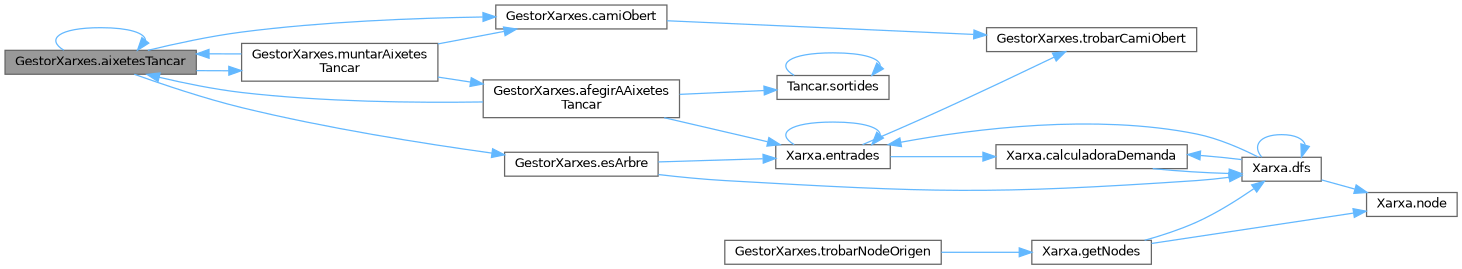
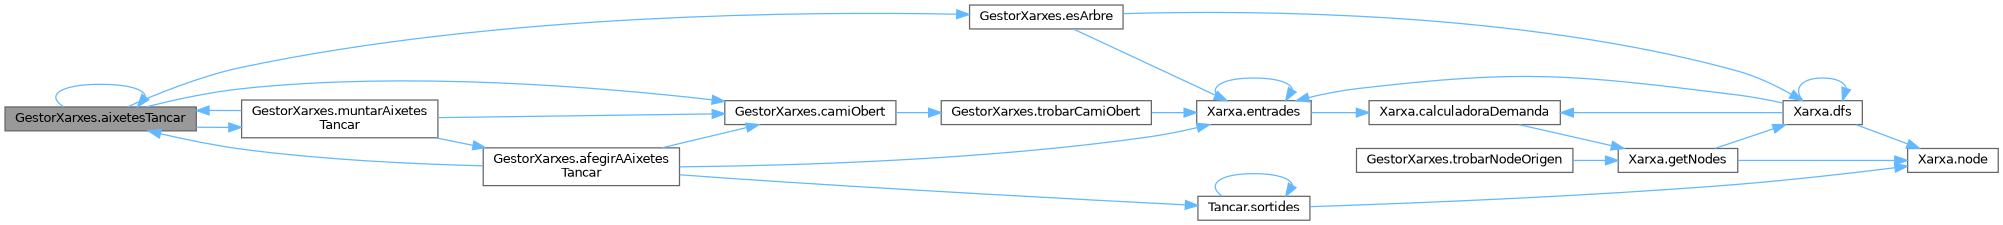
edge "Xarxa.entrades" -> "GestorXarxes.trobarCamiObert": reversed
edge "GestorXarxes.afegirAAixetes Tancar" -> "GestorXarxes.camiObert": added
edge "Xarxa.calculadoraDemanda" -> "Xarxa.dfs": now "Xarxa.calculadoraDemanda" -> "Xarxa.getNodes"
edge "Tancar.sortides" -> "Xarxa.node": added
